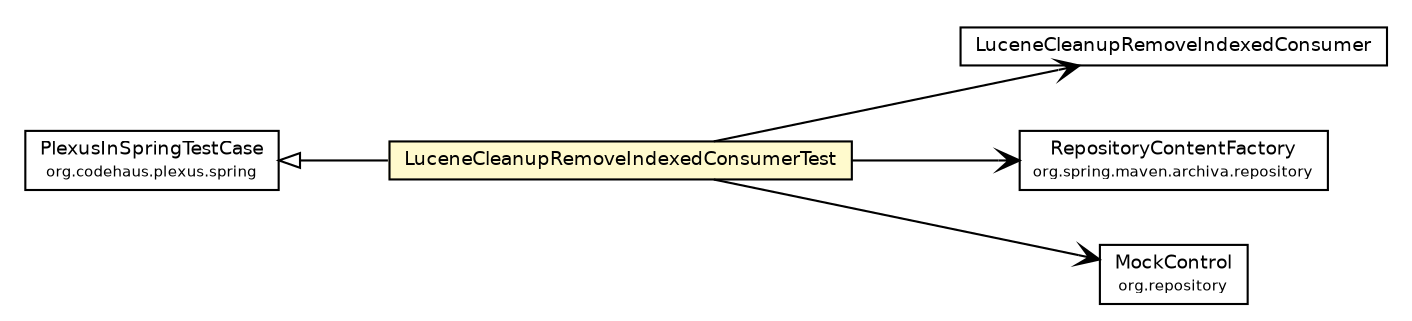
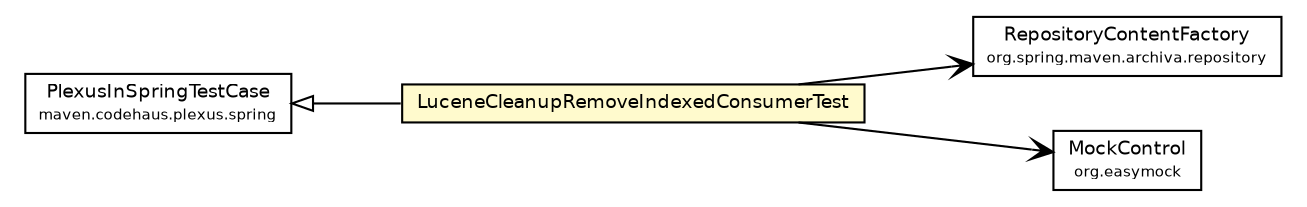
node "LuceneCleanupRemoveIndexedConsumer": removed
node "PlexusInSpringTestCase": text "org.codehaus.plexus.spring" -> "maven.codehaus.plexus.spring"
node "MockControl": text "org.repository" -> "org.easymock"
